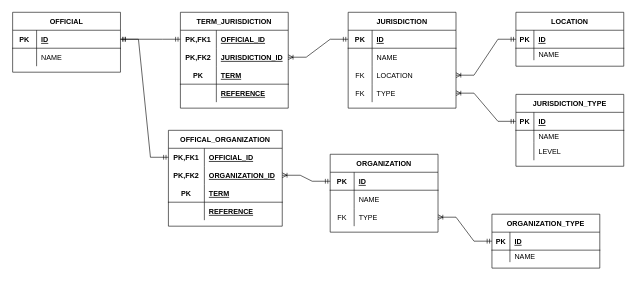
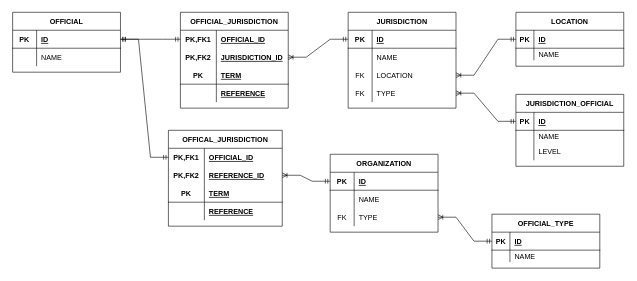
node "TERM_JURISDICTION": label "TERM_JURISDICTION" -> "OFFICIAL_JURISDICTION"
node "JURISDICTION_TYPE": label "JURISDICTION_TYPE" -> "JURISDICTION_OFFICIAL"
node "OFFICAL_ORGANIZATION": label "OFFICAL_ORGANIZATION" -> "OFFICAL_JURISDICTION"
node "ORGANIZATION_ID": label "ORGANIZATION_ID" -> "REFERENCE_ID"
node "ORGANIZATION_TYPE": label "ORGANIZATION_TYPE" -> "OFFICIAL_TYPE"
